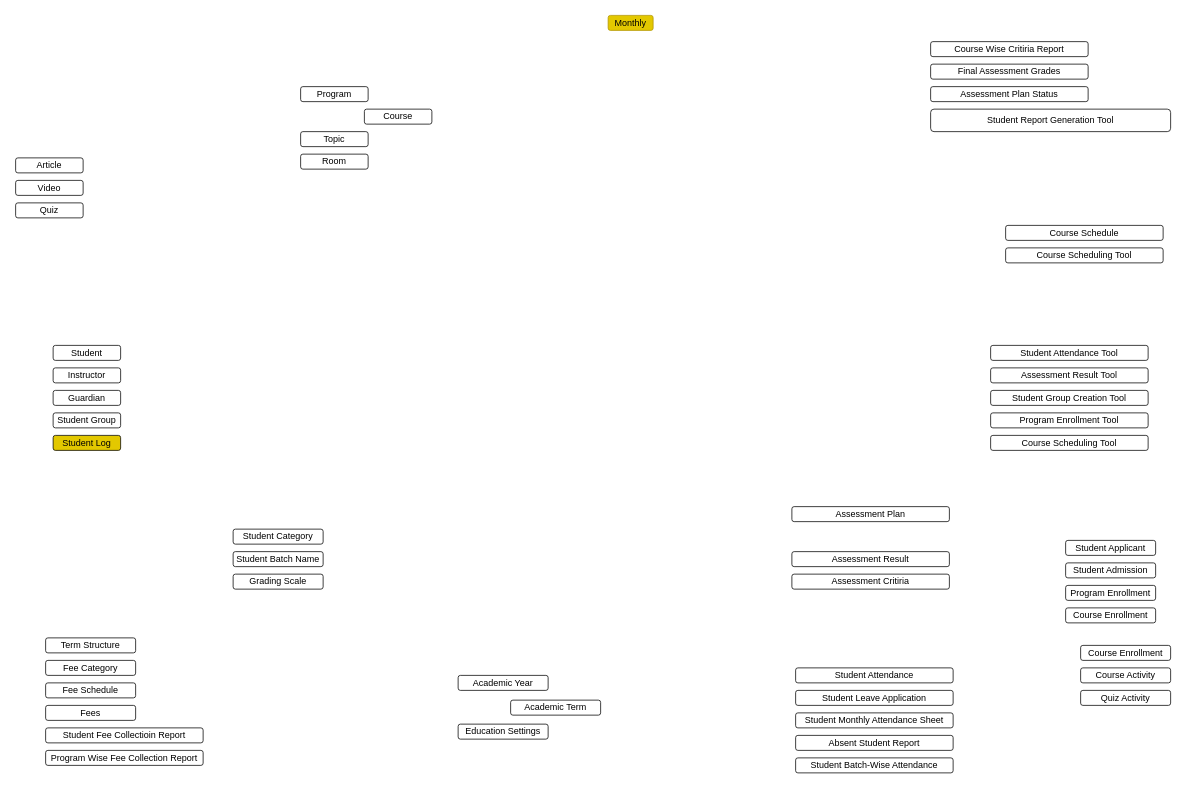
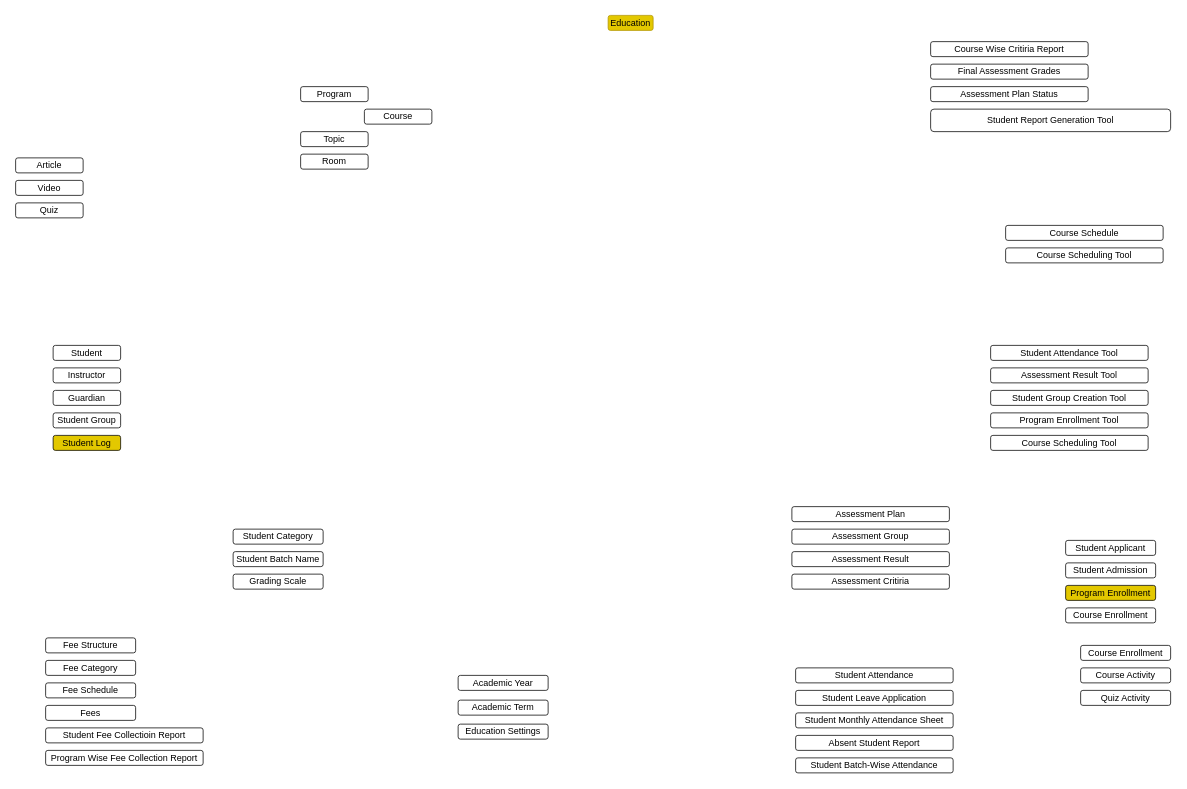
node "Monthly": label "Monthly" -> "Education"
node "Assessment Group": added
node "Program Enrollment": fillcolor #ffffff -> #e3c800
node "Term Structure": label "Term Structure" -> "Fee Structure"
node "Academic Term": moved (555, 708) -> (503, 708)
